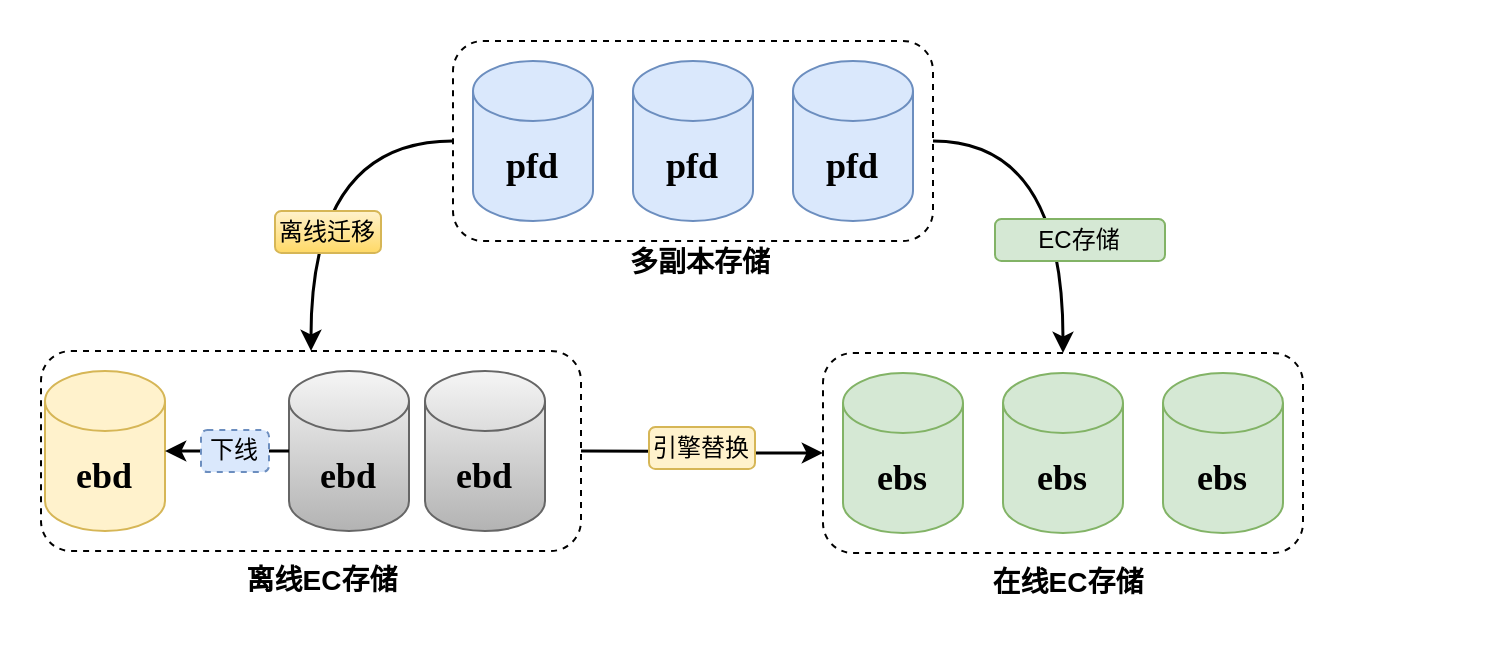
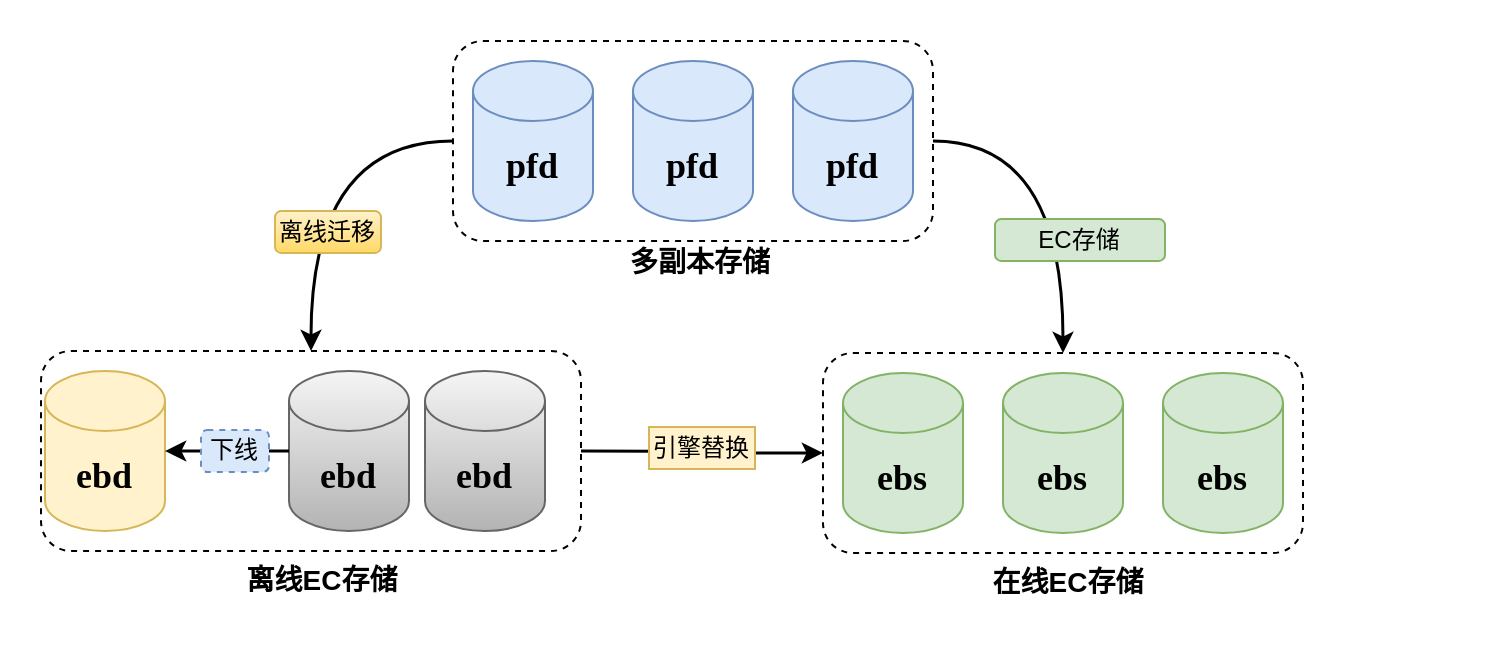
node "引擎替换": shape rounded rectangle -> rectangle
